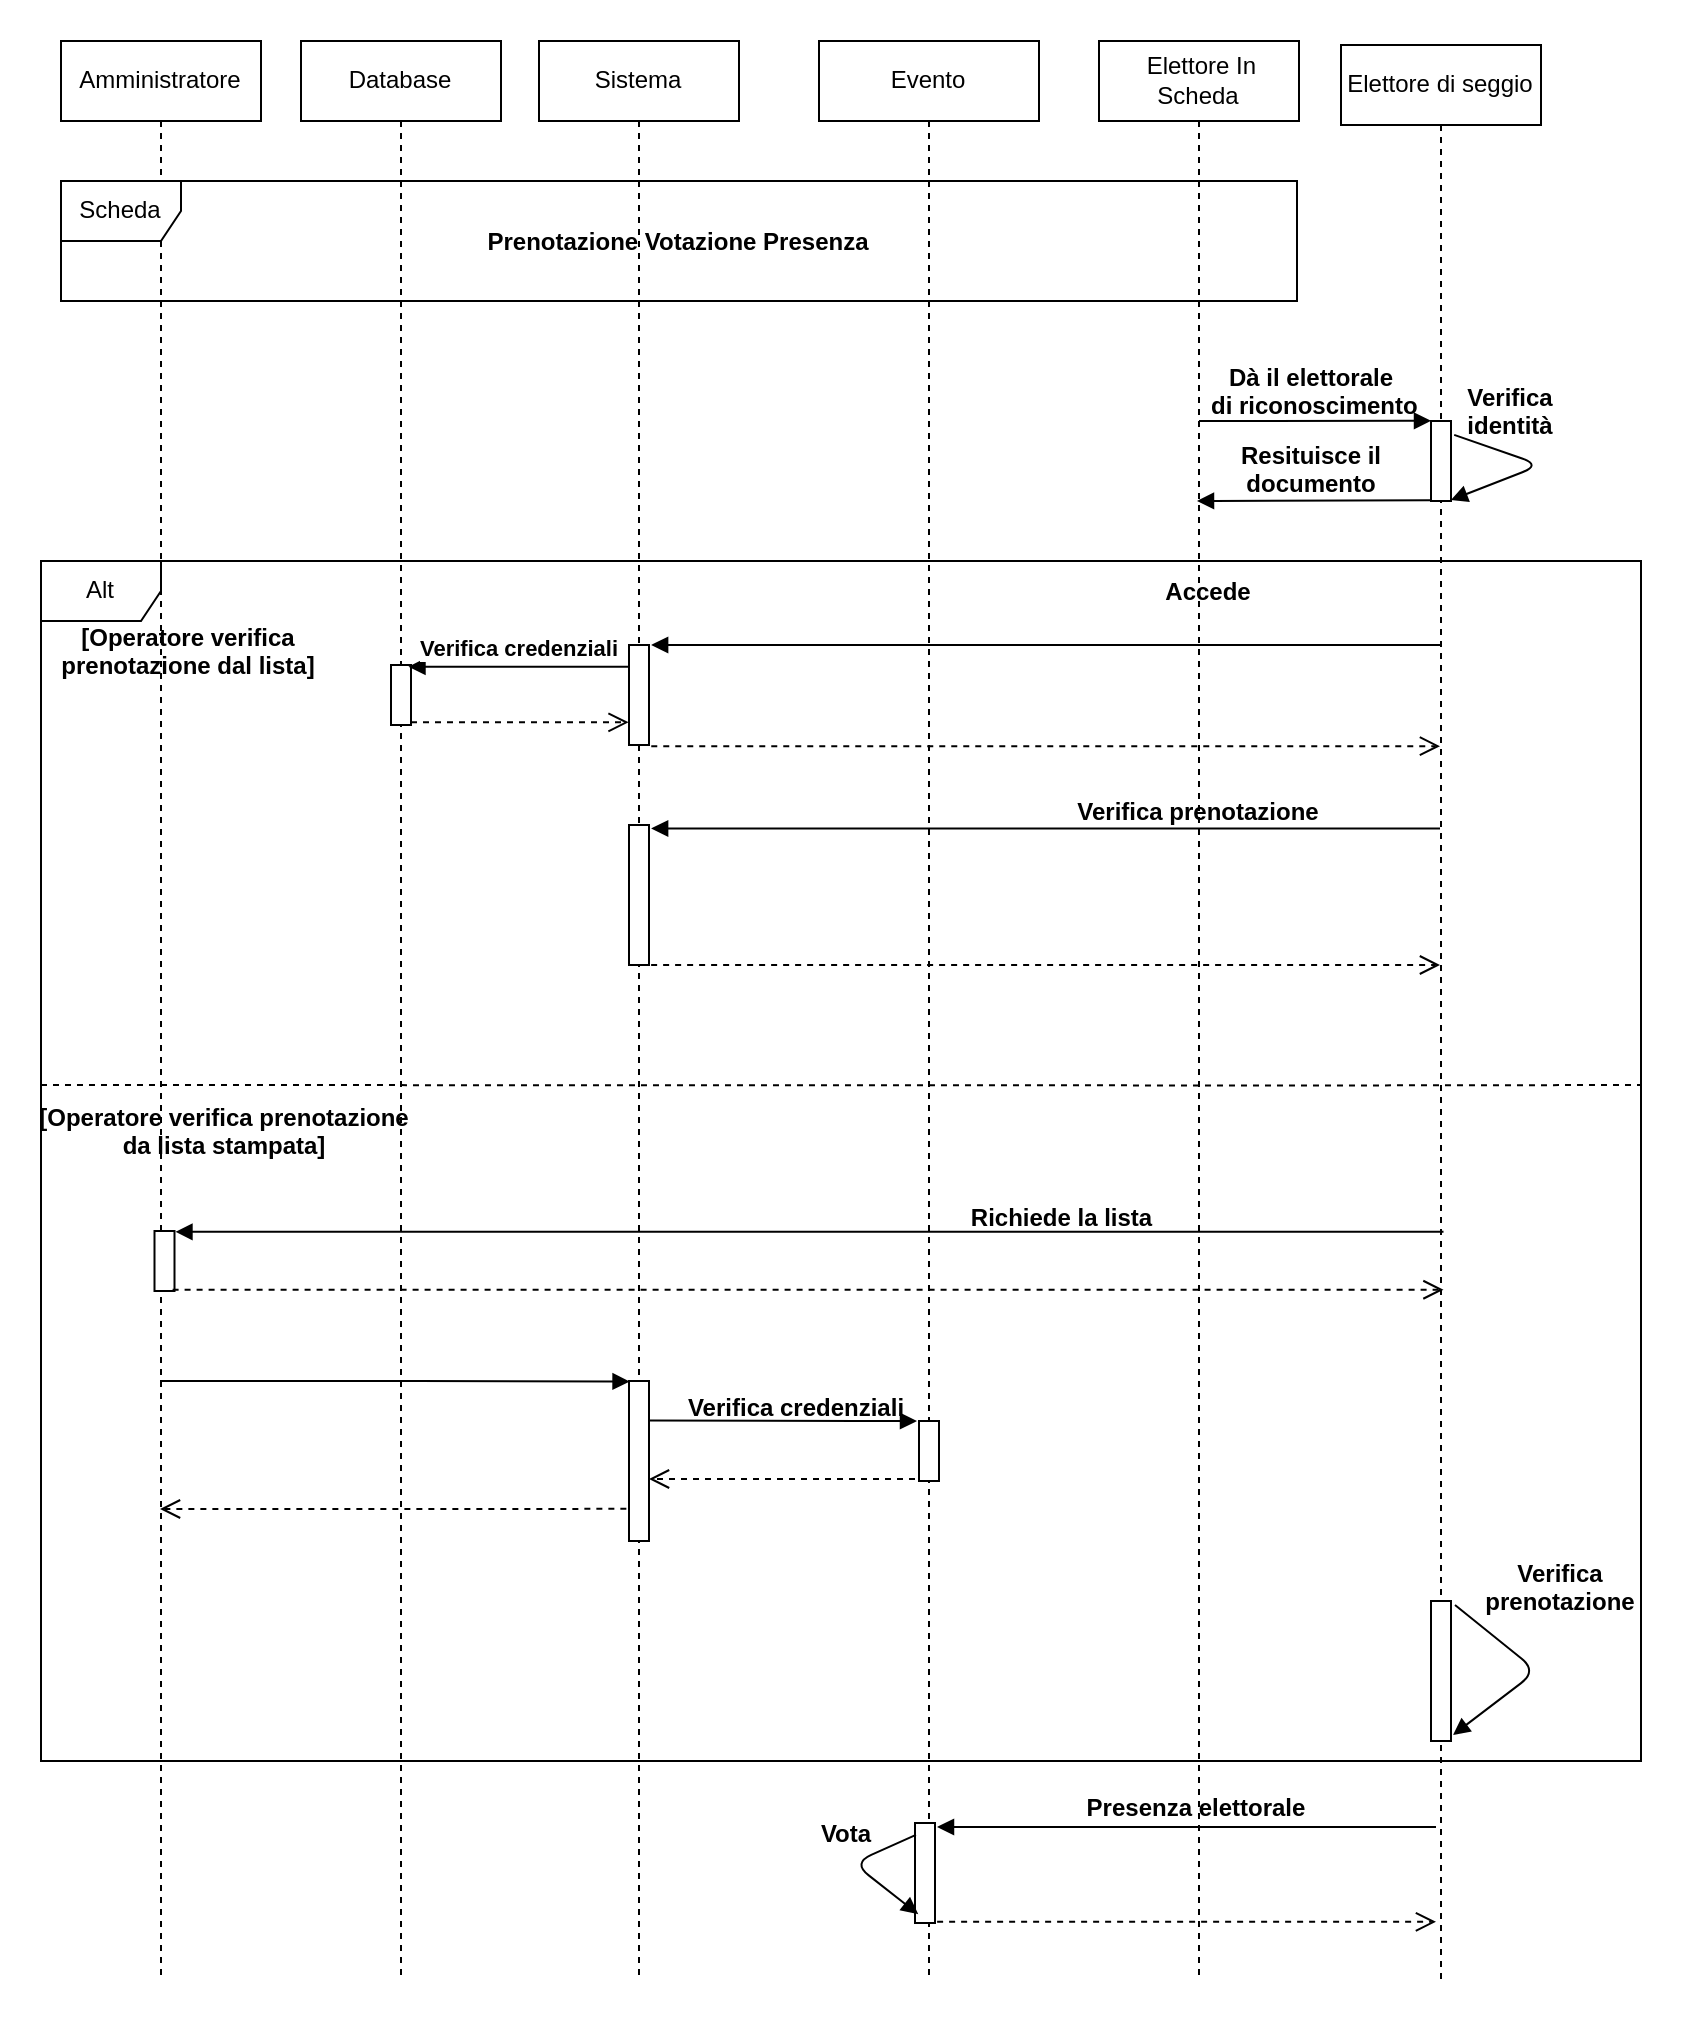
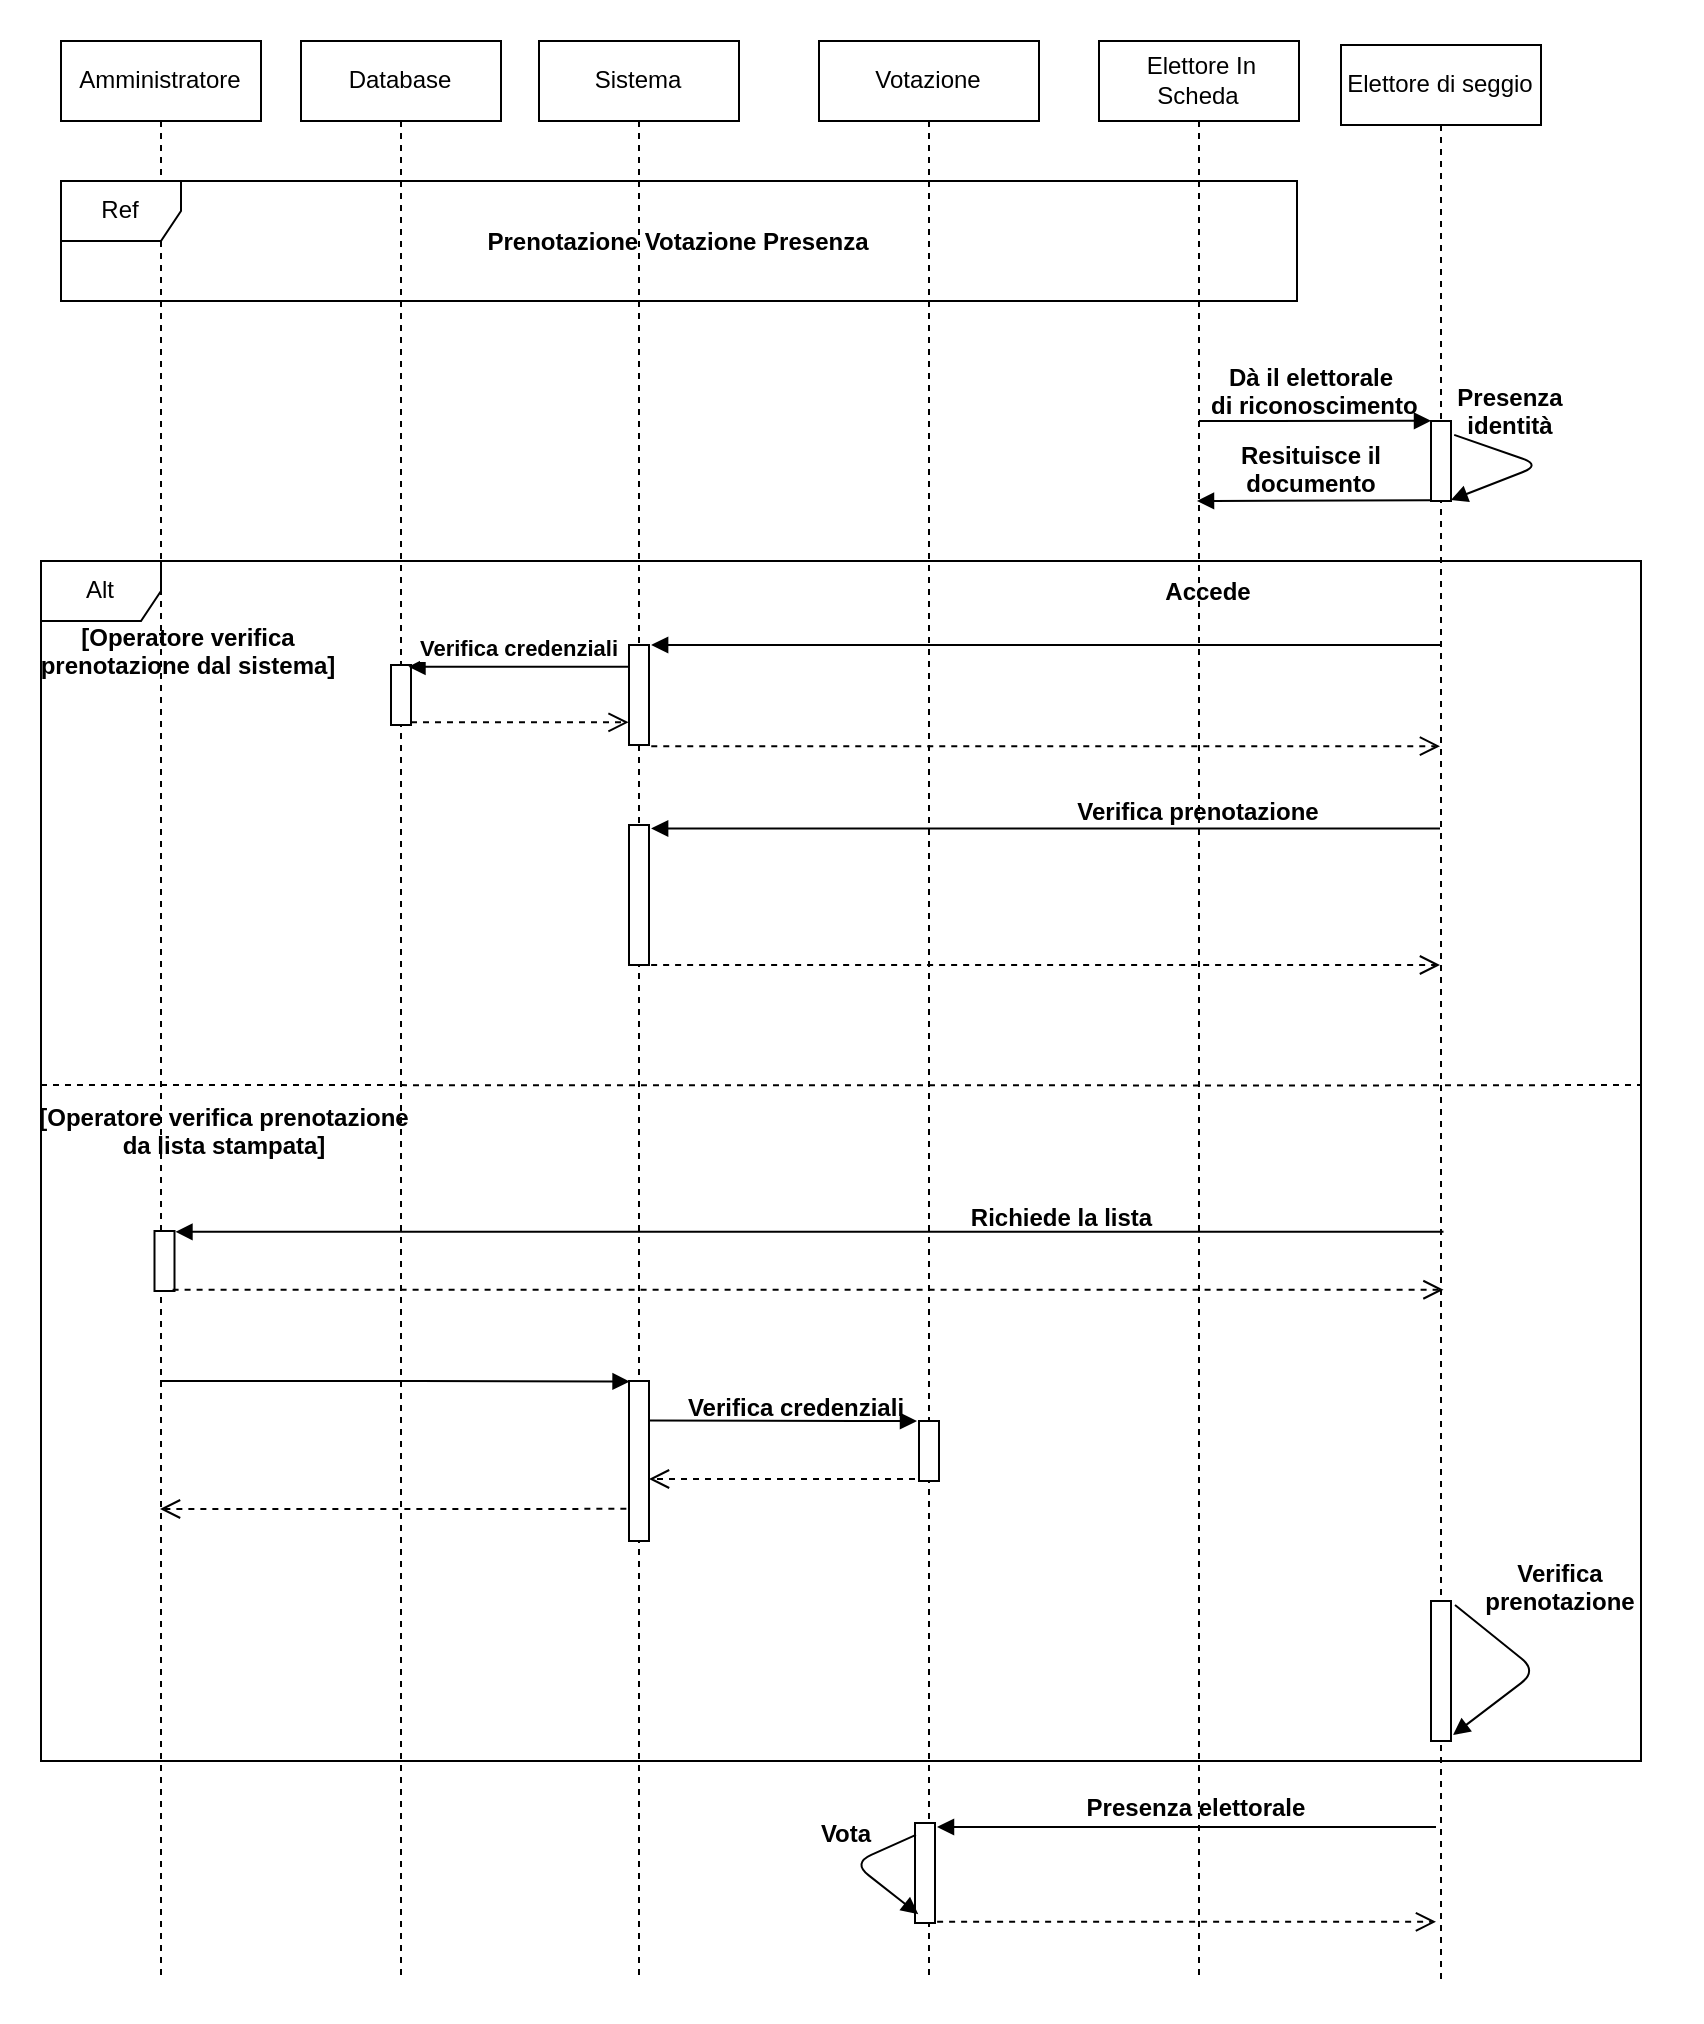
node "Evento": label "Evento" -> "Votazione"
node "Scheda": label "Scheda" -> "Ref"
node "Verifica identità": label "Verifica identità" -> "Presenza identità"
node "[Operatore verifica prenotazione dal lista]": label "[Operatore verifica prenotazione dal lista]" -> "[Operatore verifica prenotazione dal sistema]"
